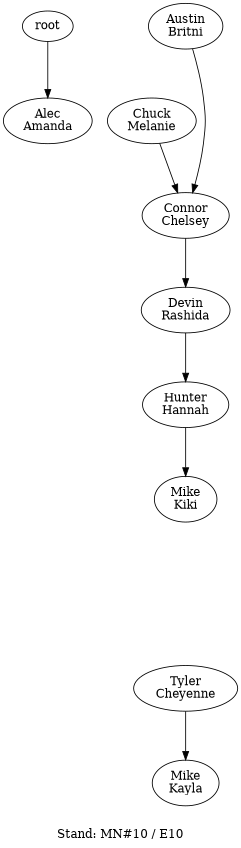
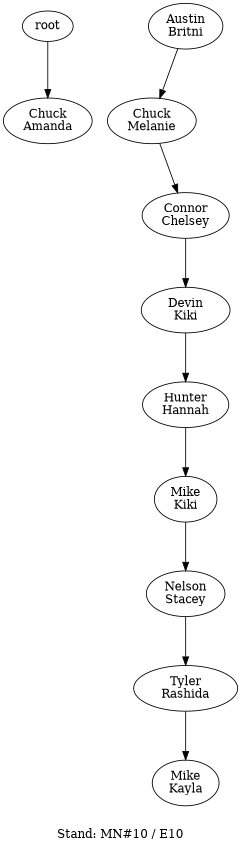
edge "Austin Britni" -> "Connor Chelsey": now "Austin Britni" -> "Chuck Melanie"
node "Alec Amanda": label "Alec Amanda" -> "Chuck Amanda"
node "Devin Rashida": label "Devin Rashida" -> "Devin Kiki"
node "Nelson Stacey": added
node "Tyler Cheyenne": label "Tyler Cheyenne" -> "Tyler Rashida"
